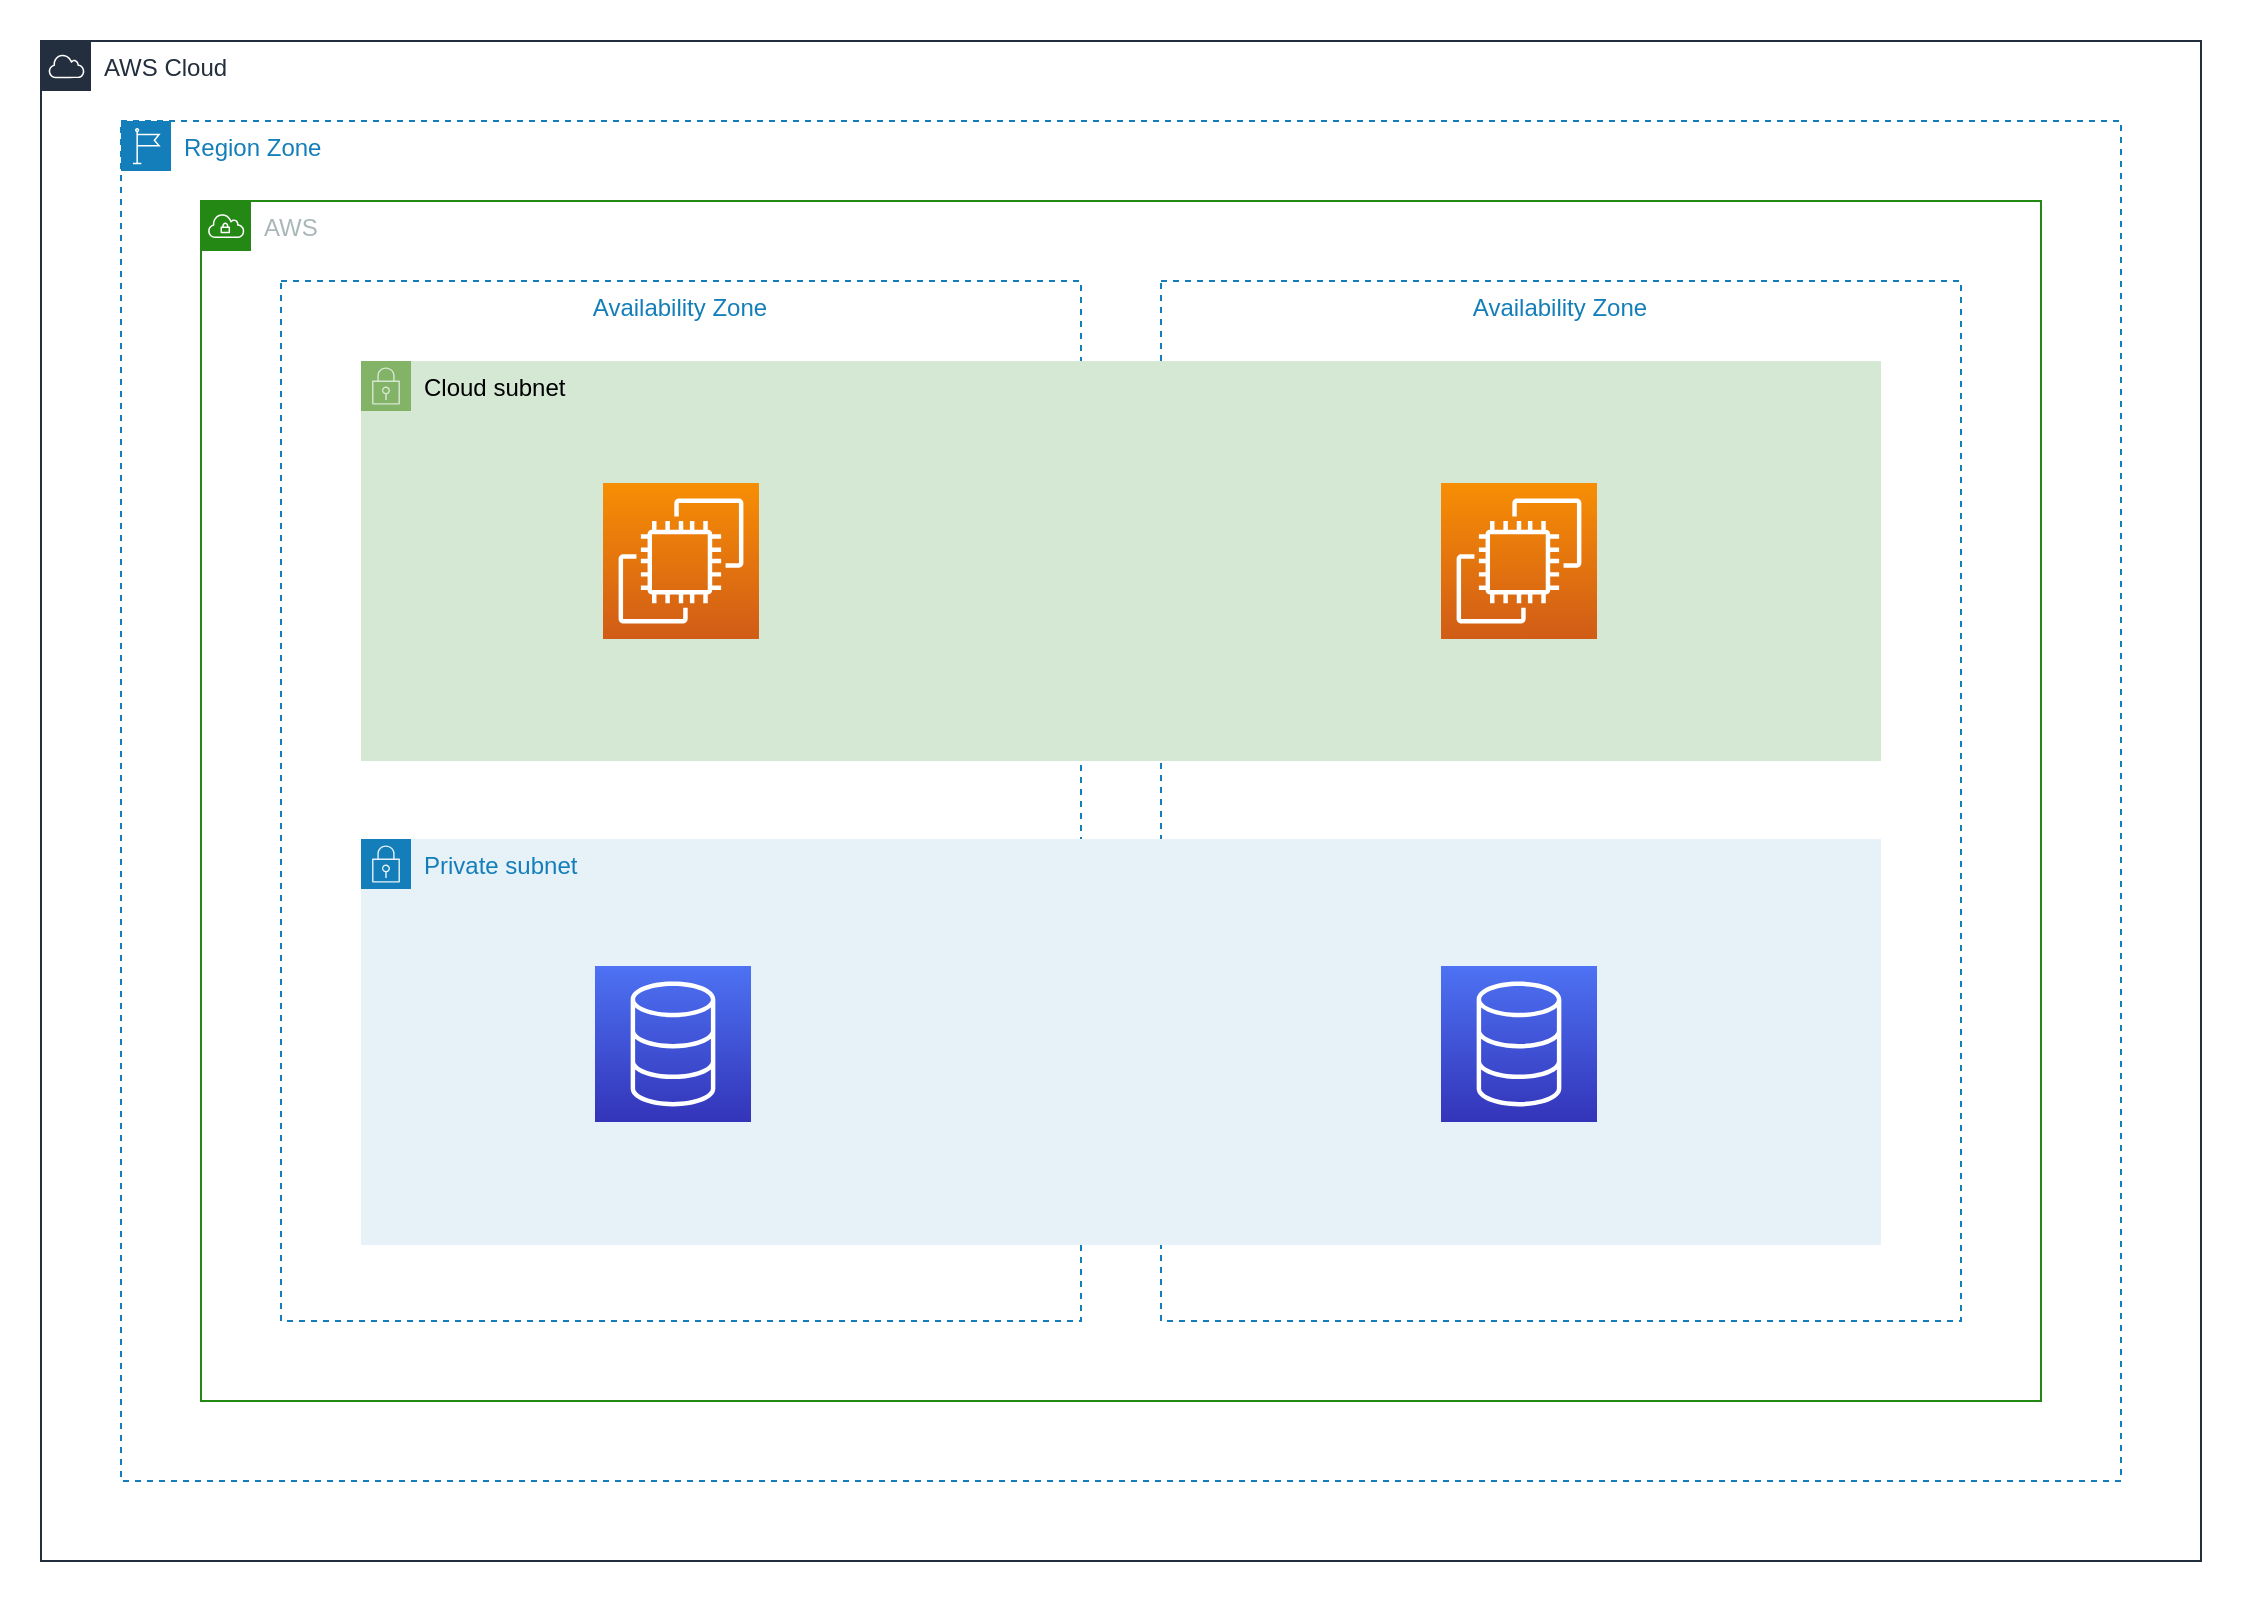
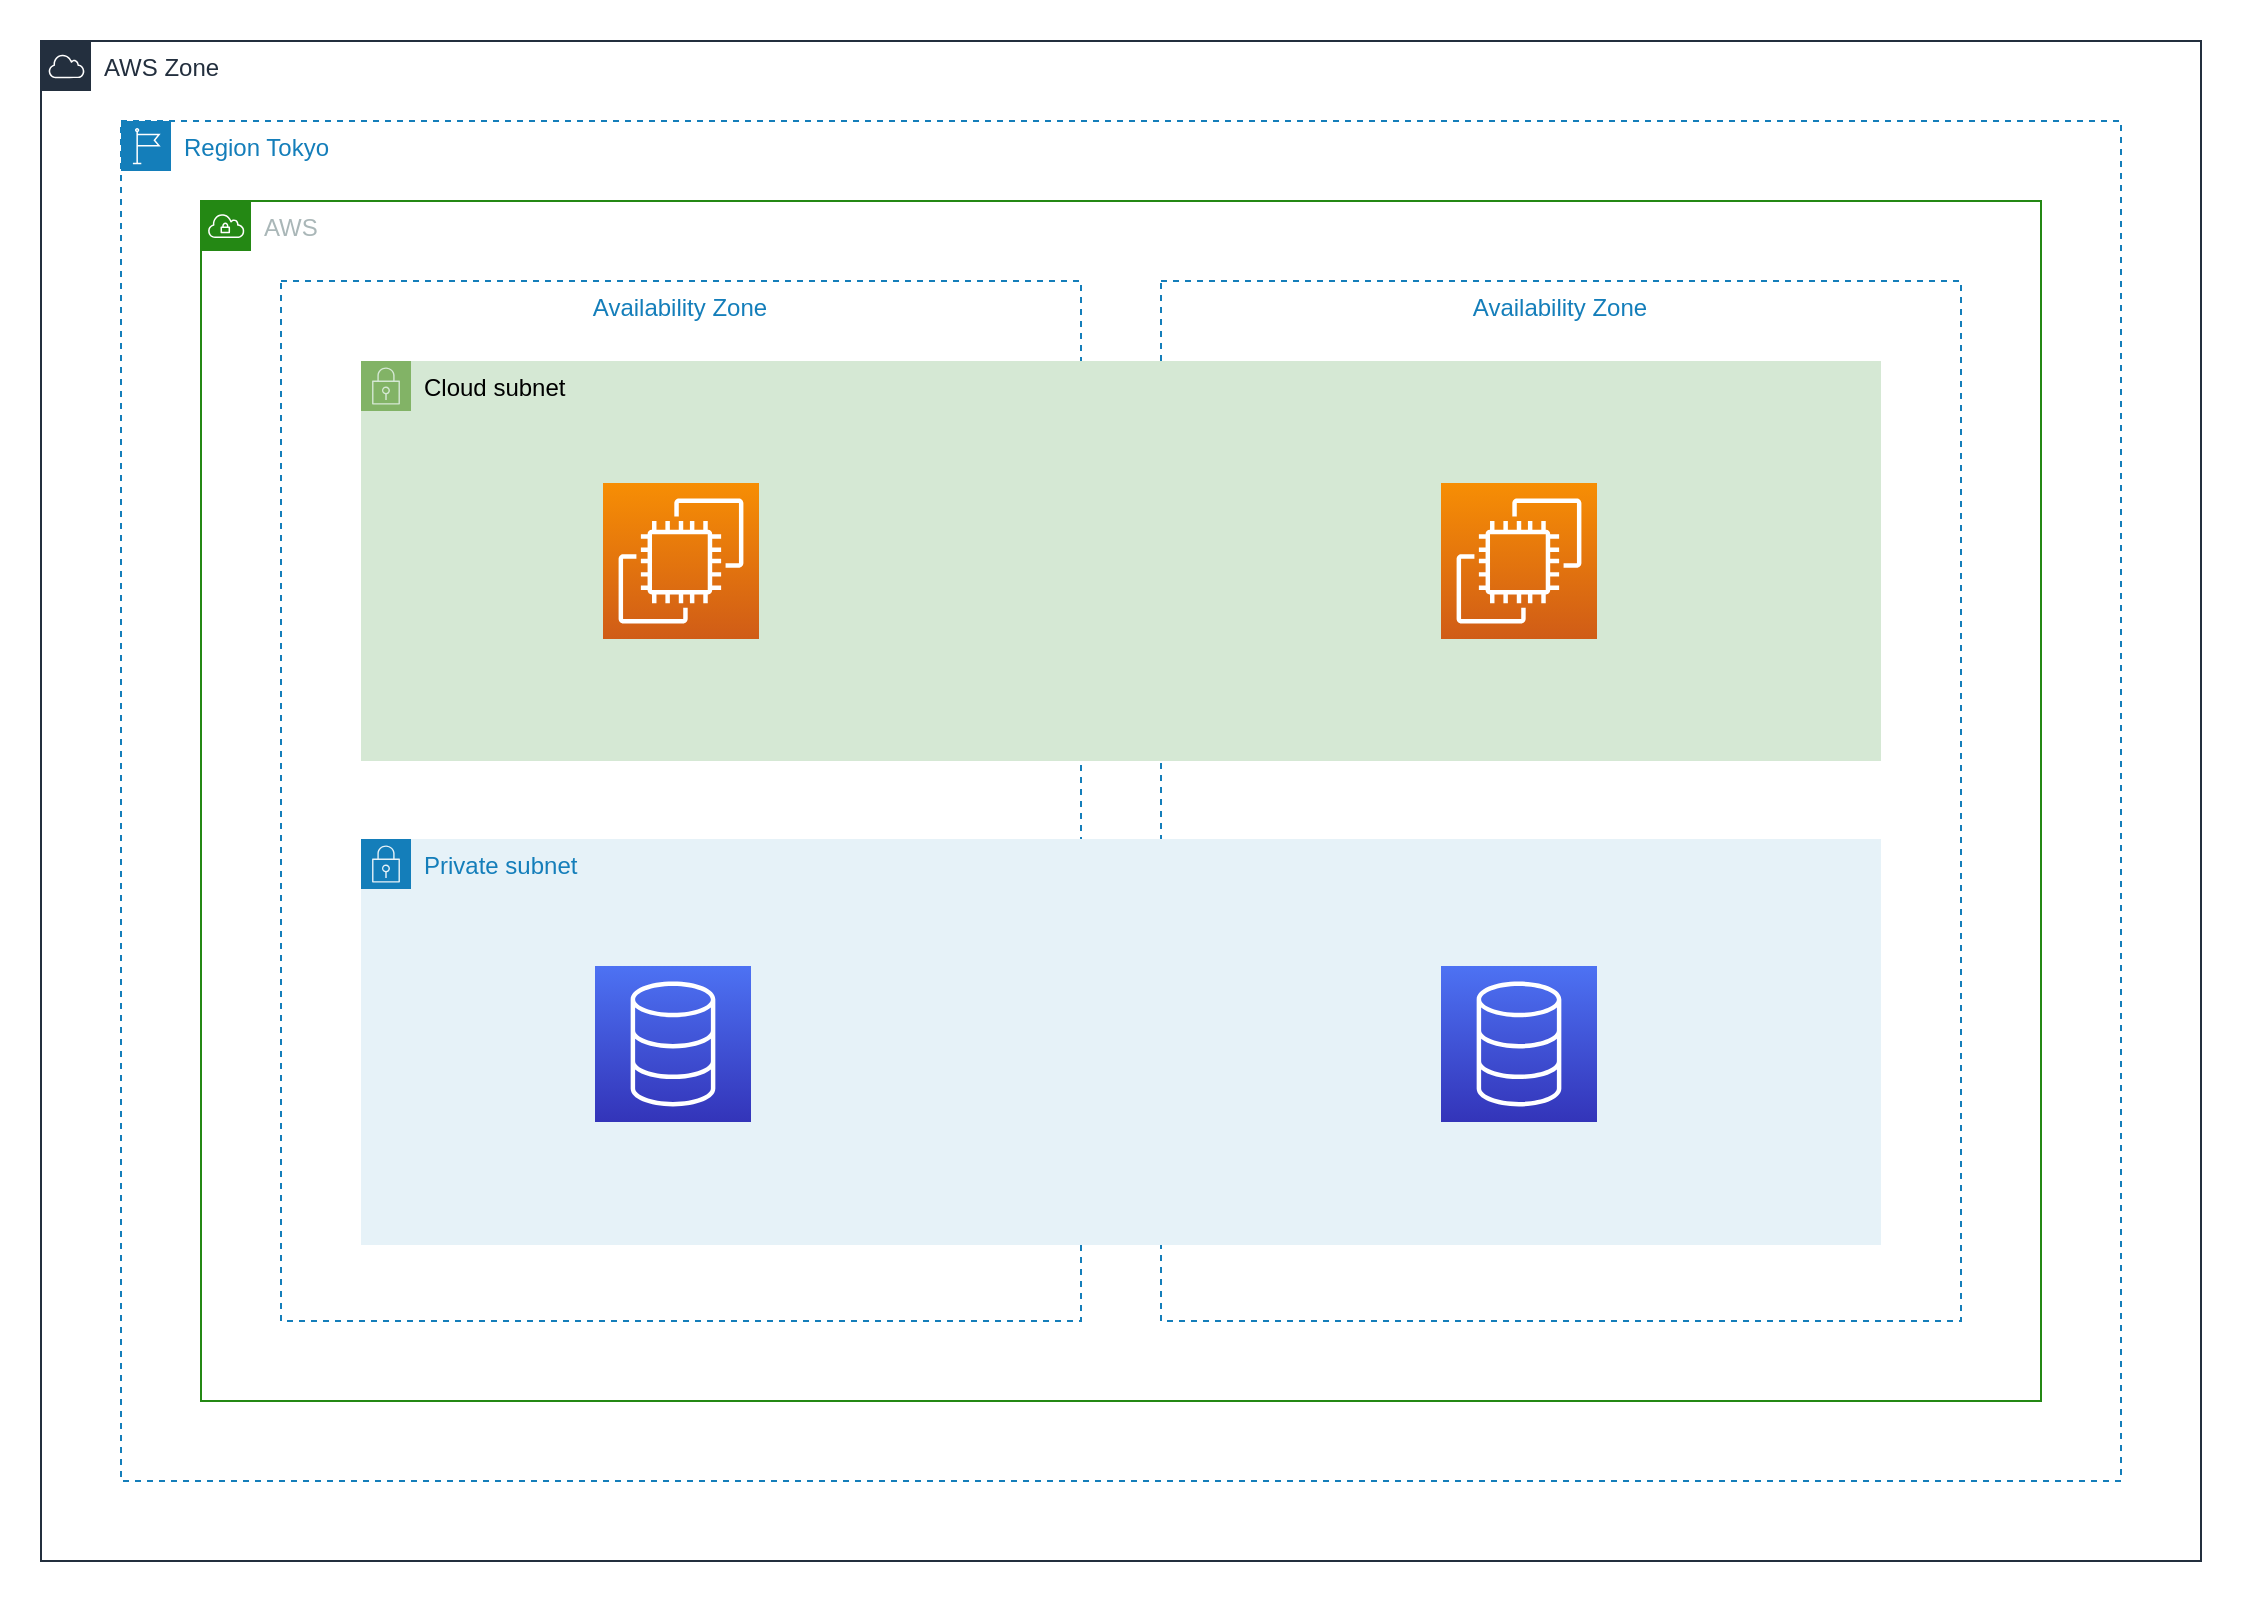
node "AWS Cloud": label "AWS Cloud" -> "AWS Zone"
node "Region Zone": label "Region Zone" -> "Region Tokyo"
